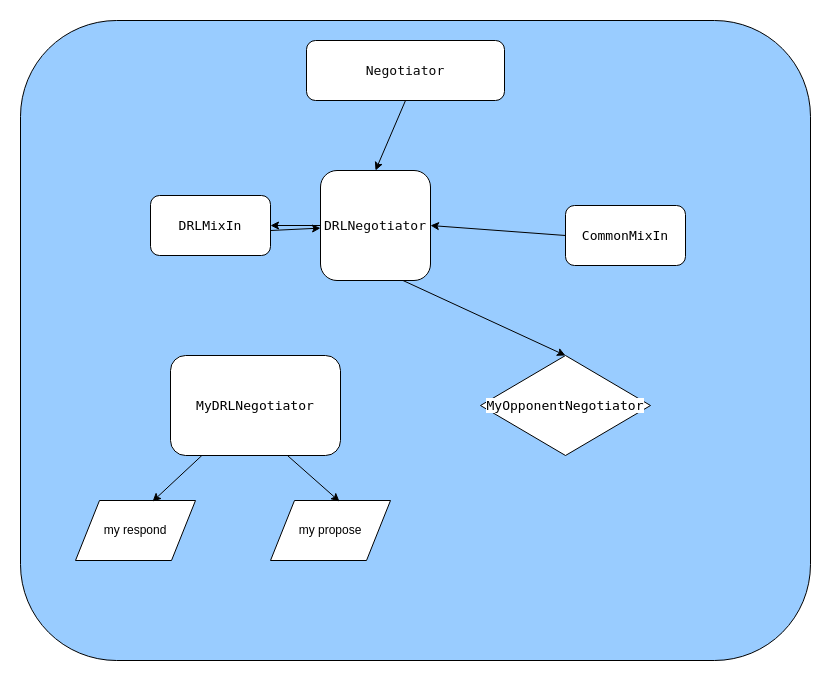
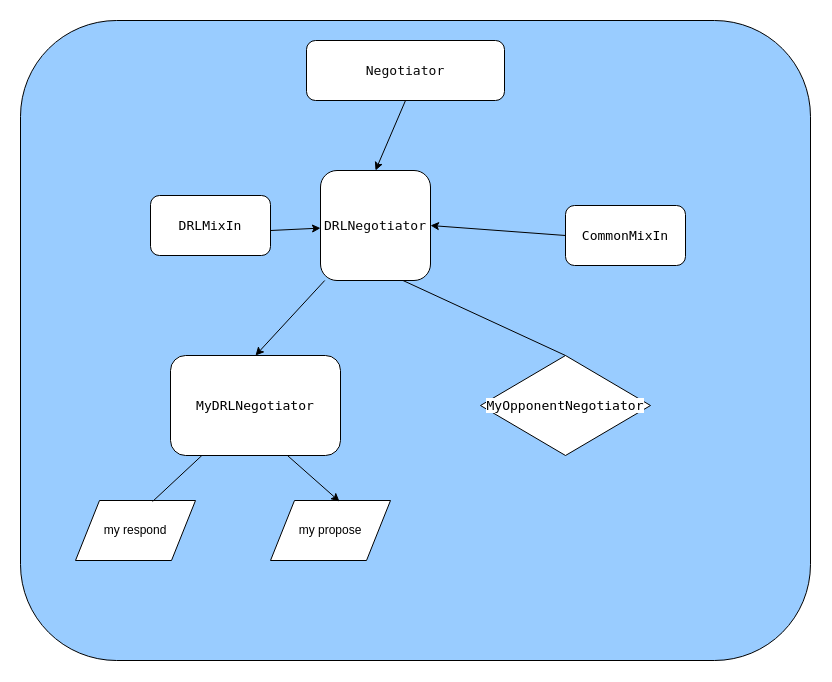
edge "DRLNegotiator" -> "DRLMixIn": now "DRLNegotiator" -> "MyDRLNegotiator"
edge "DRLNegotiator" -> "MyOpponentNegotiator": arrowhead classic -> none
edge "MyDRLNegotiator" -> "my respond": arrowhead classic -> none
